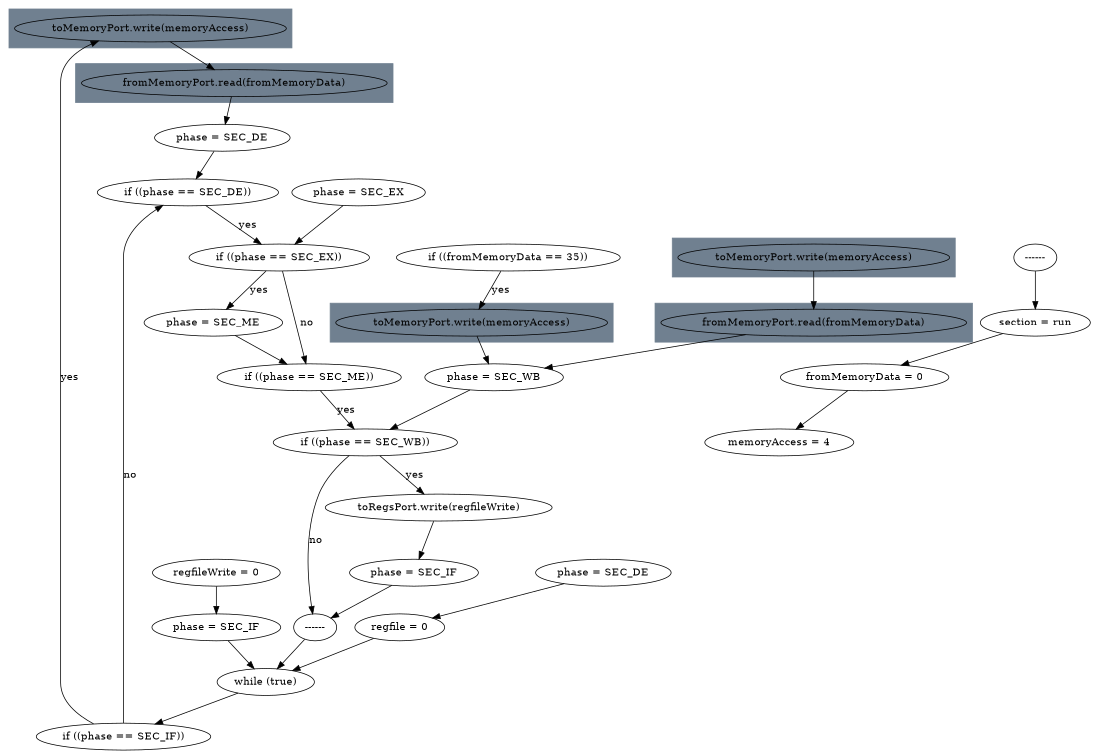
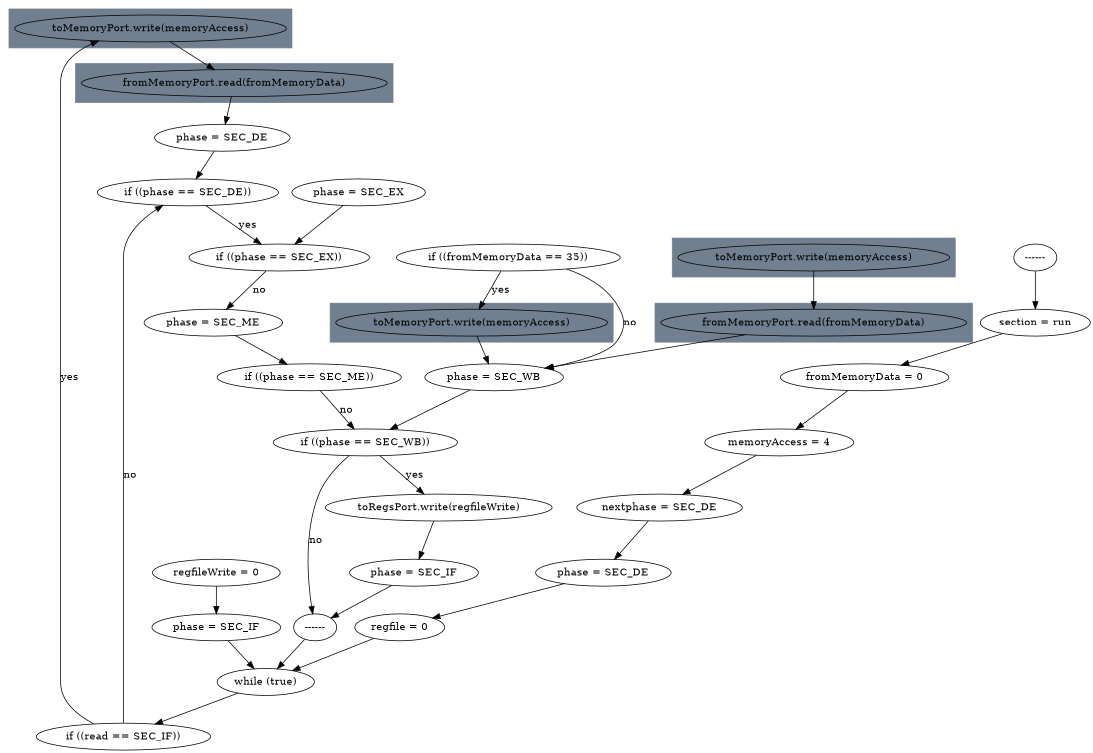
edge "if ((phase == SEC_EX))" -> "phase = SEC_ME": label "yes" -> "no"
edge "if ((phase == SEC_EX))" -> "if ((phase == SEC_ME))": removed, label "no"
edge "if ((fromMemoryData == 35))" -> "phase = SEC_WB": added, label "no"
edge "if ((phase == SEC_ME))" -> "if ((phase == SEC_WB))": label "yes" -> "no"
node "nextphase = SEC_DE": added
node "if ((phase == SEC_IF))": label "if ((phase == SEC_IF))" -> "if ((read == SEC_IF))"
